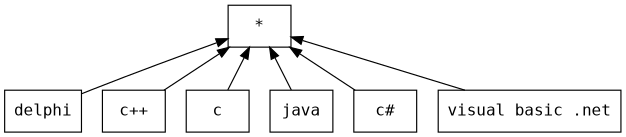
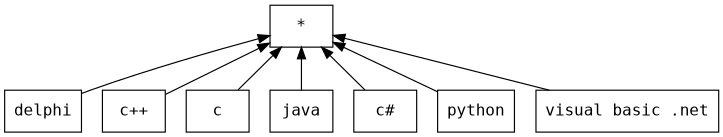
node "python": added
